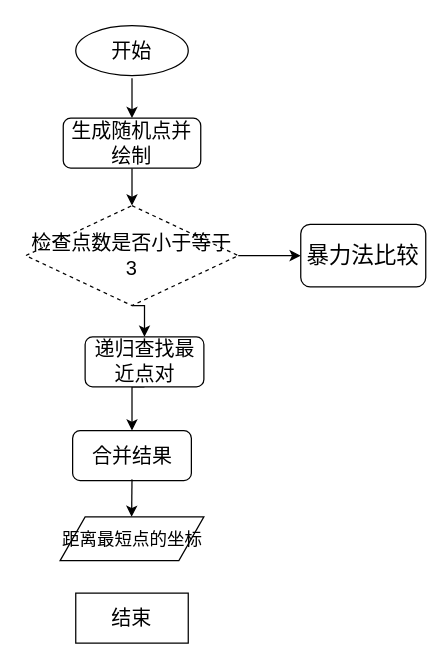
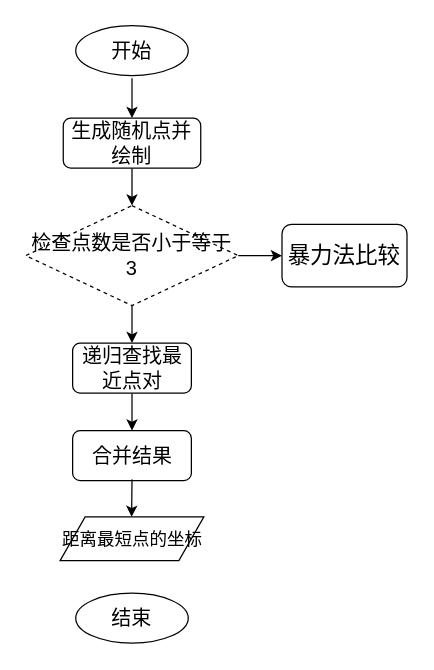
node "暴力法比较": moved (363, 256) -> (344, 256)
node "递归查找最近点对": moved (144, 362) -> (132, 368)
node "结束": shape rectangle -> ellipse
